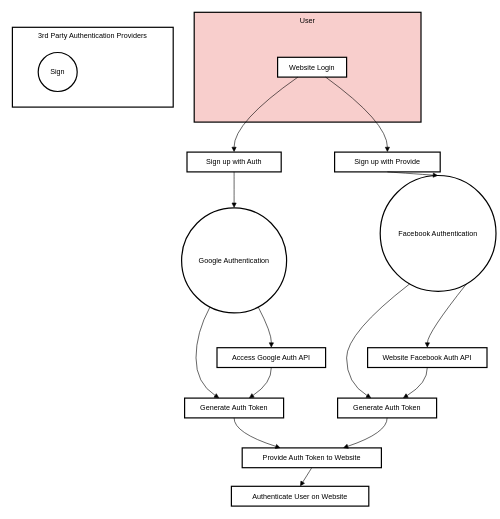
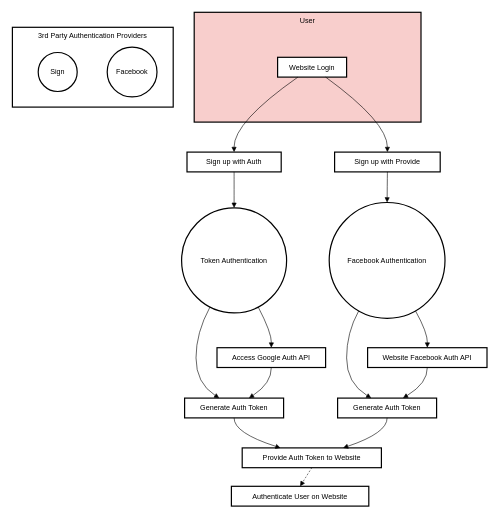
node "Facebook": added
node "Facebook Authentication": moved (438, 233) -> (387, 260)
node "Google Authentication": label "Google Authentication" -> "Token Authentication"
edge "Provide Auth Token to Website" -> "Authenticate User on Website": style solid -> dashed
